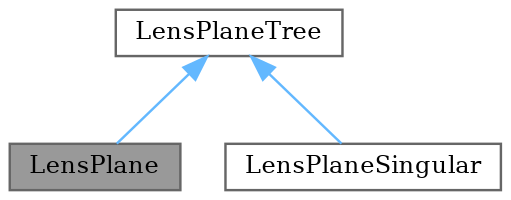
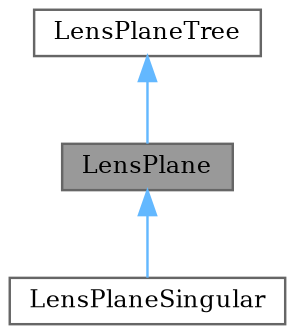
edge "LensPlaneSingular" -> "LensPlaneTree": now "LensPlaneSingular" -> "LensPlane"
